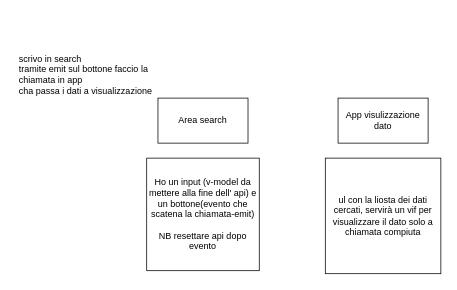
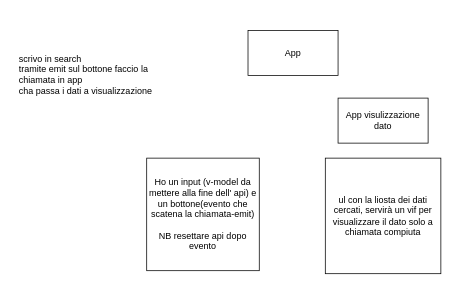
node "App": added
node "Area search": removed
